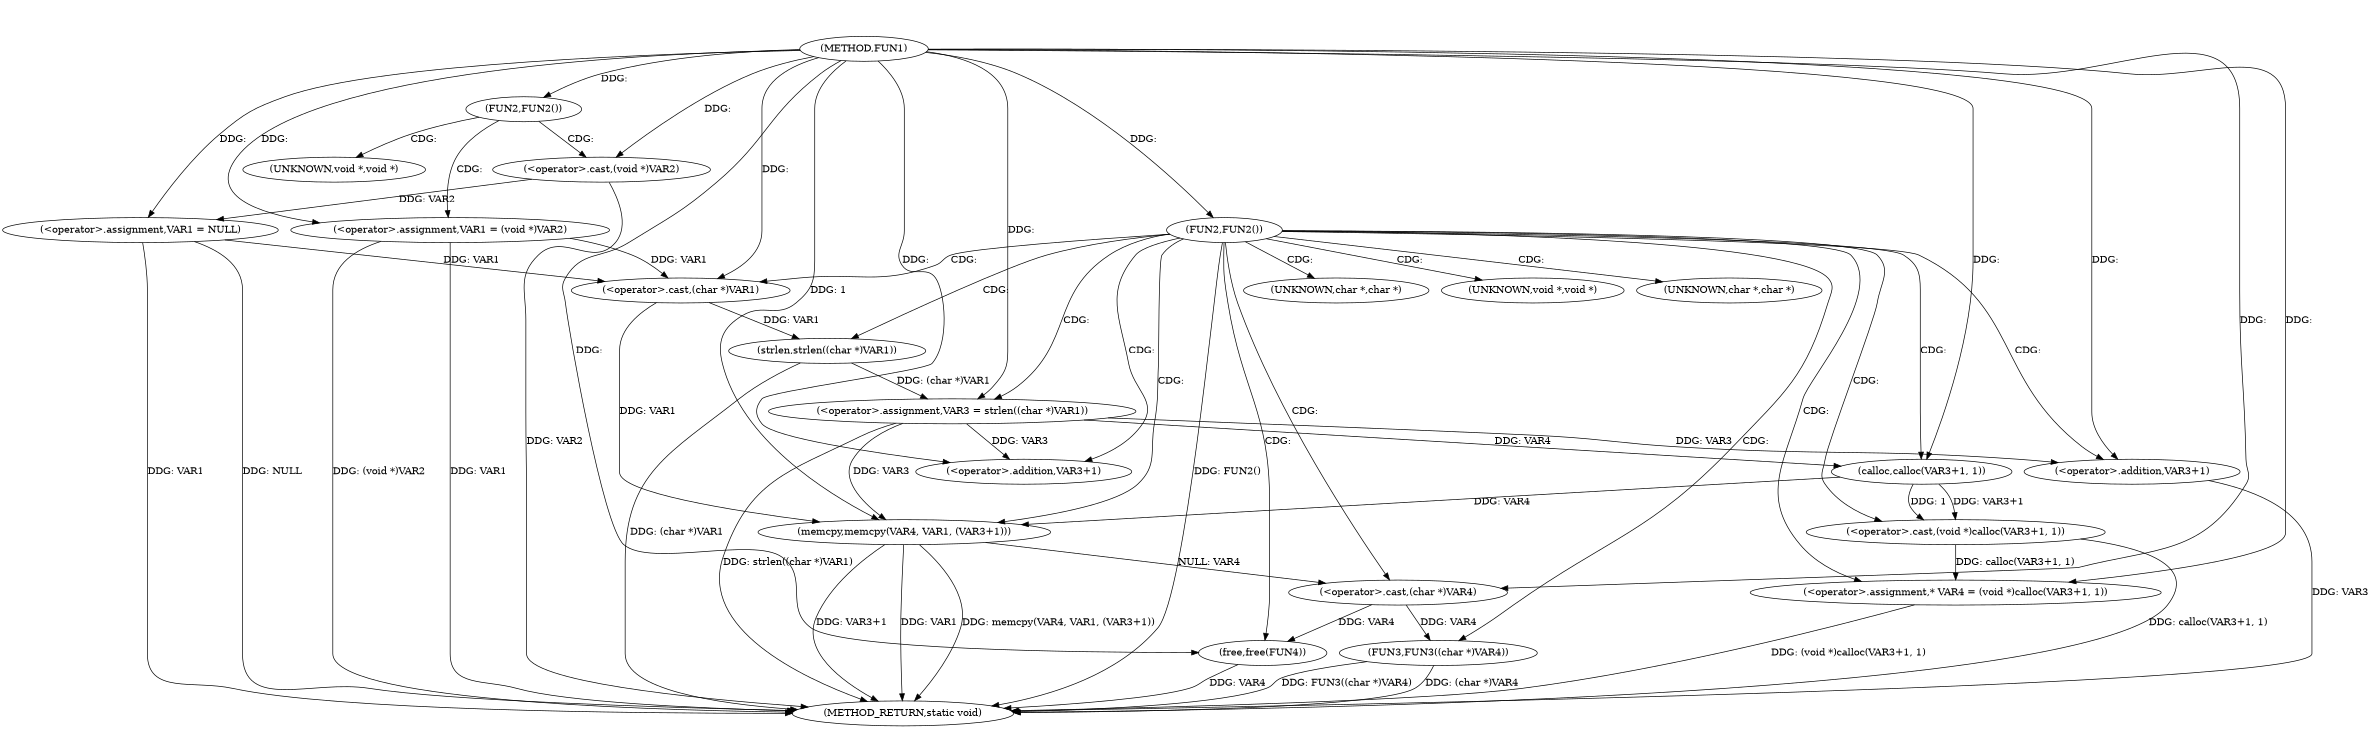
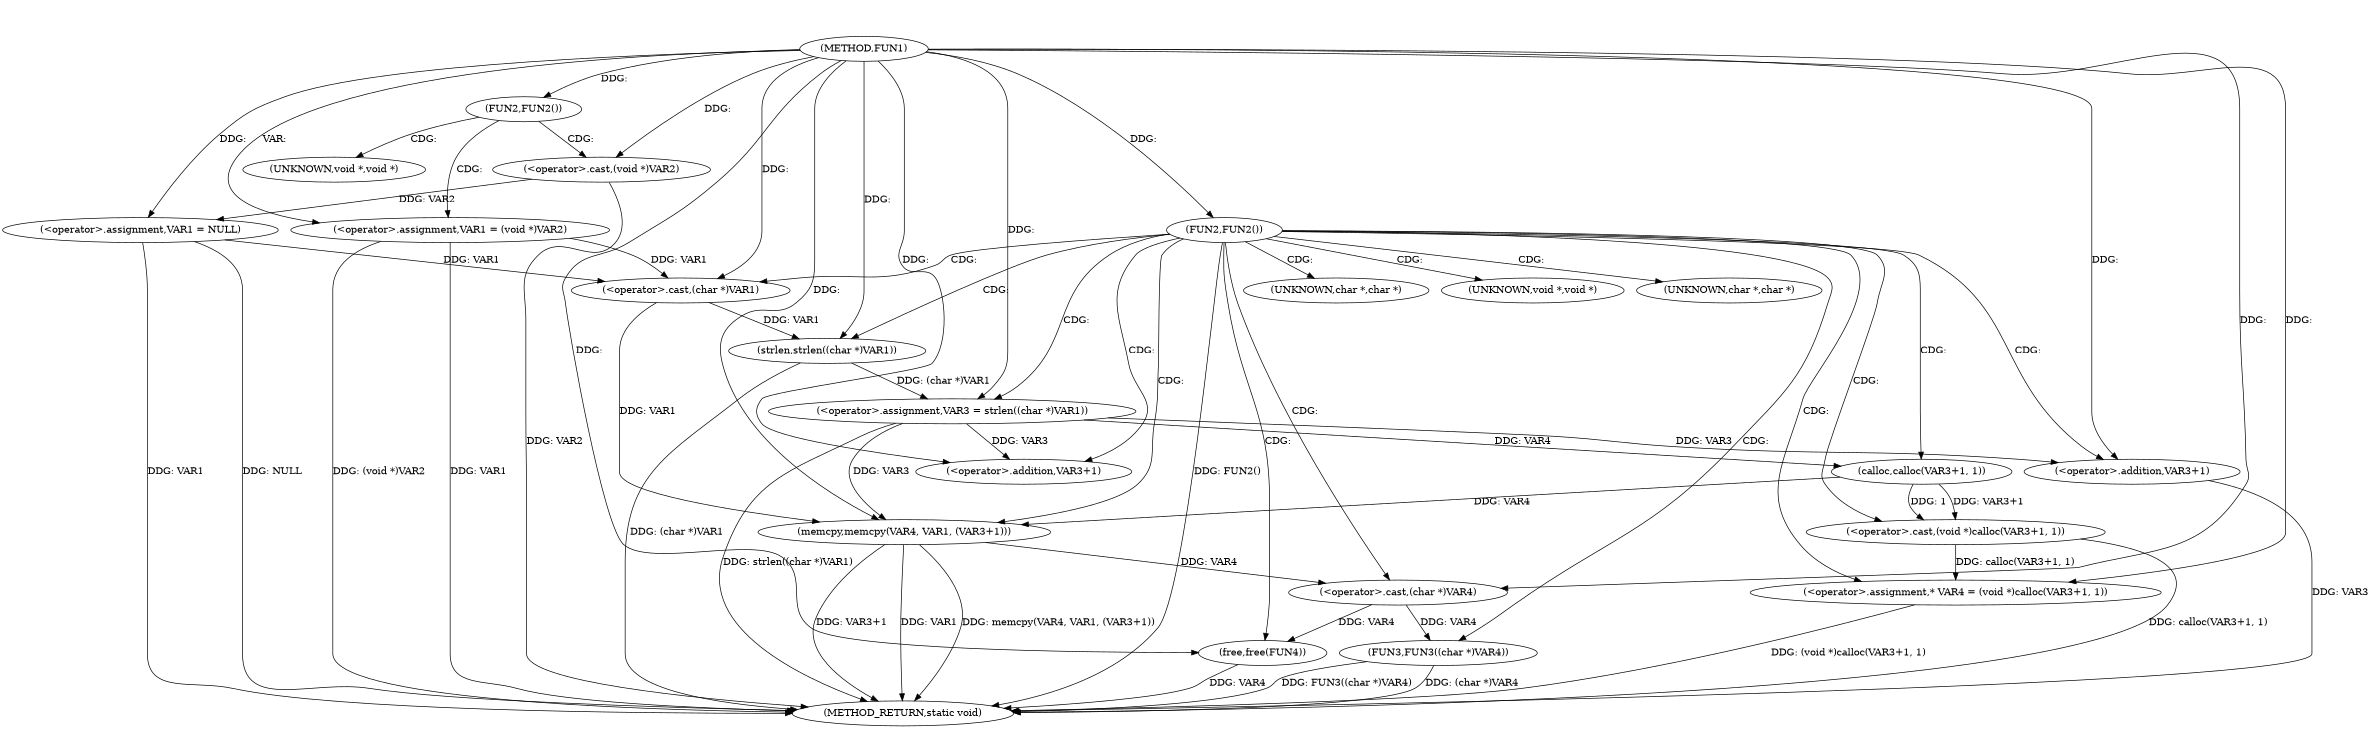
edge "(METHOD,FUN1)" -> "(calloc,calloc(VAR3+1, 1))": now "(METHOD,FUN1)" -> "(strlen,strlen((char *)VAR1))"
edge "(METHOD,FUN1)" -> "(<operator>.assignment,VAR1 = (void *)VAR2)": label "DDG: " -> "VAR: "
edge "(METHOD,FUN1)" -> "(memcpy,memcpy(VAR4, VAR1, (VAR3+1)))": label "DDG: 1" -> "DDG: "
edge "(memcpy,memcpy(VAR4, VAR1, (VAR3+1)))" -> "(<operator>.cast,(char *)VAR4)": label "NULL: VAR4" -> "DDG: VAR4"
